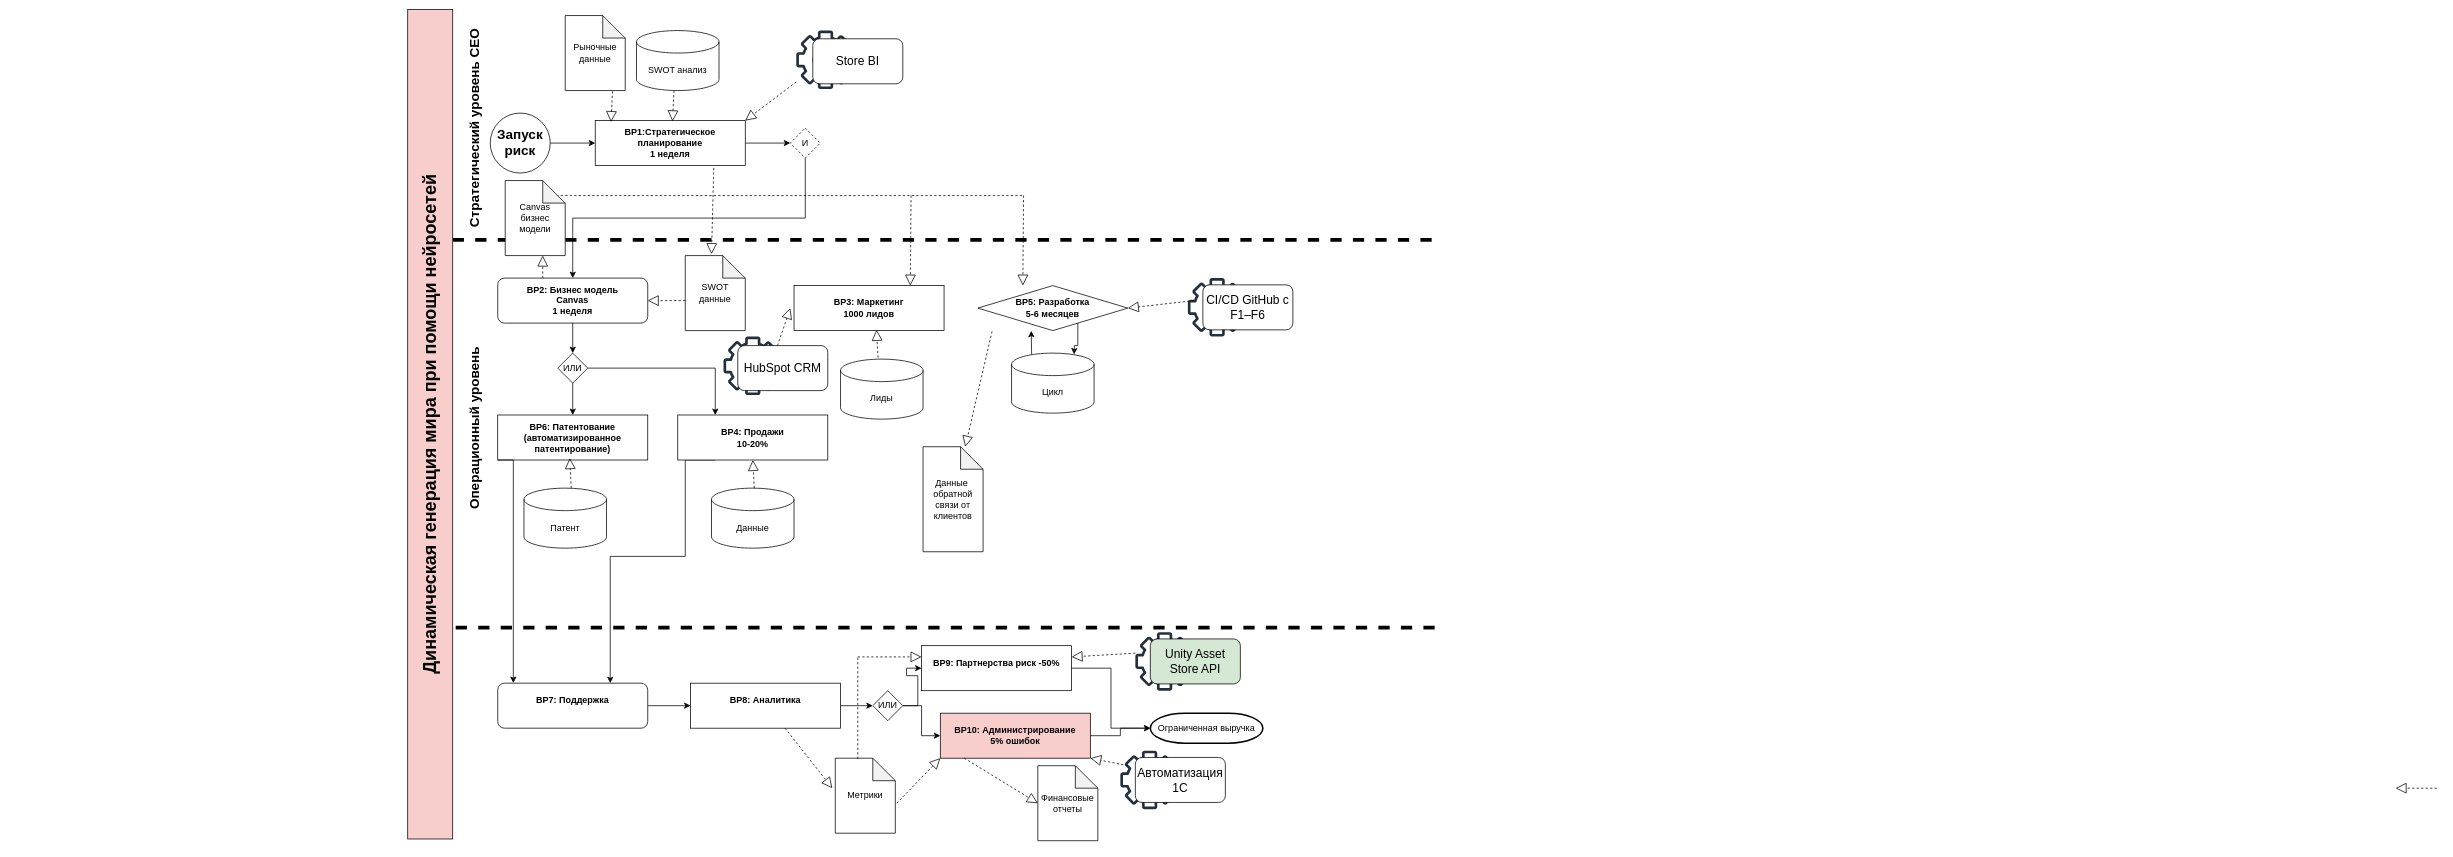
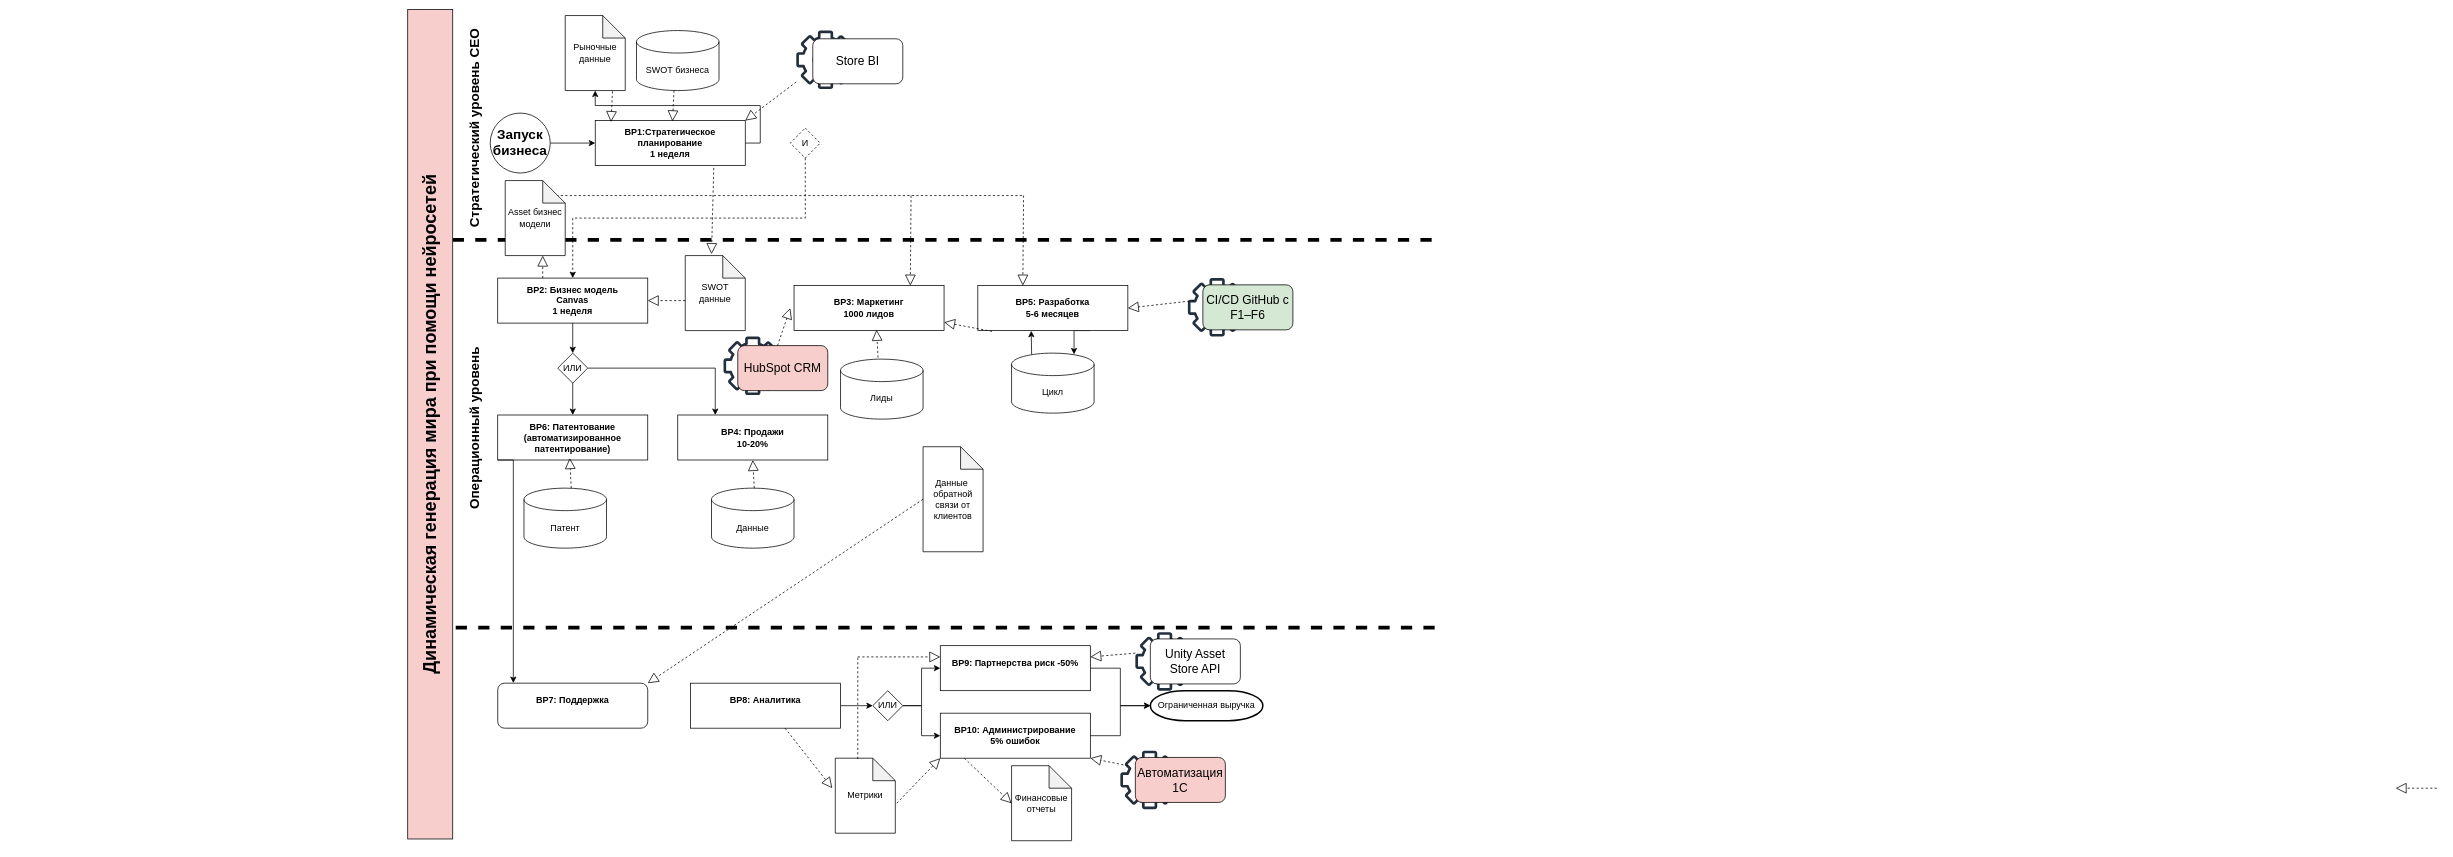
node "SWOT анализ": label "SWOT анализ" -> "SWOT бизнеса"
node "Запуск риск": label "Запуск риск" -> "Запуск бизнеса"
edge "BP1:Стратегическое планирование 1 неделя" -> "И": now "BP1:Стратегическое планирование 1 неделя" -> "Рыночные данные"
node "Canvas бизнес модели": label "Canvas бизнес модели" -> "Asset бизнес модели"
edge "И" -> "BP2: Бизнес модель Canvas 1 неделя": style solid -> dashed
node "BP2: Бизнес модель Canvas 1 неделя": shape rounded rectangle -> rectangle
node "CI/CD GitHub с F1–F6": fillcolor #ffffff -> #d5e8d4
node "BP5: Разработка 5-6 месяцев": shape diamond -> rectangle
node "HubSpot CRM": fillcolor #ffffff -> #f8cecc
edge "BP5: Разработка 5-6 месяцев" -> "Данные обратной связи от клиентов": now "BP5: Разработка 5-6 месяцев" -> "BP3: Маркетинг 1000 лидов"
edge "BP4: Продажи 10-20%" -> "BP7: Поддержка": removed
edge "Данные обратной связи от клиентов" -> "BP7: Поддержка": added
node "Unity Asset Store API": fillcolor #d5e8d4 -> #ffffff
node "BP9: Партнерства риск -50%": moved (996, 668) -> (1015, 668)
edge "BP7: Поддержка" -> "BP8: Аналитика": removed
node "Ограниченная выручка": moved (1206, 728) -> (1206, 705)
node "BP10: Администрирование 5% ошибок": fillcolor #f8cecc -> #ffffff
node "Автоматизация 1С": fillcolor #ffffff -> #f8cecc
node "Финансовые отчеты": moved (1068, 803) -> (1041, 803)
